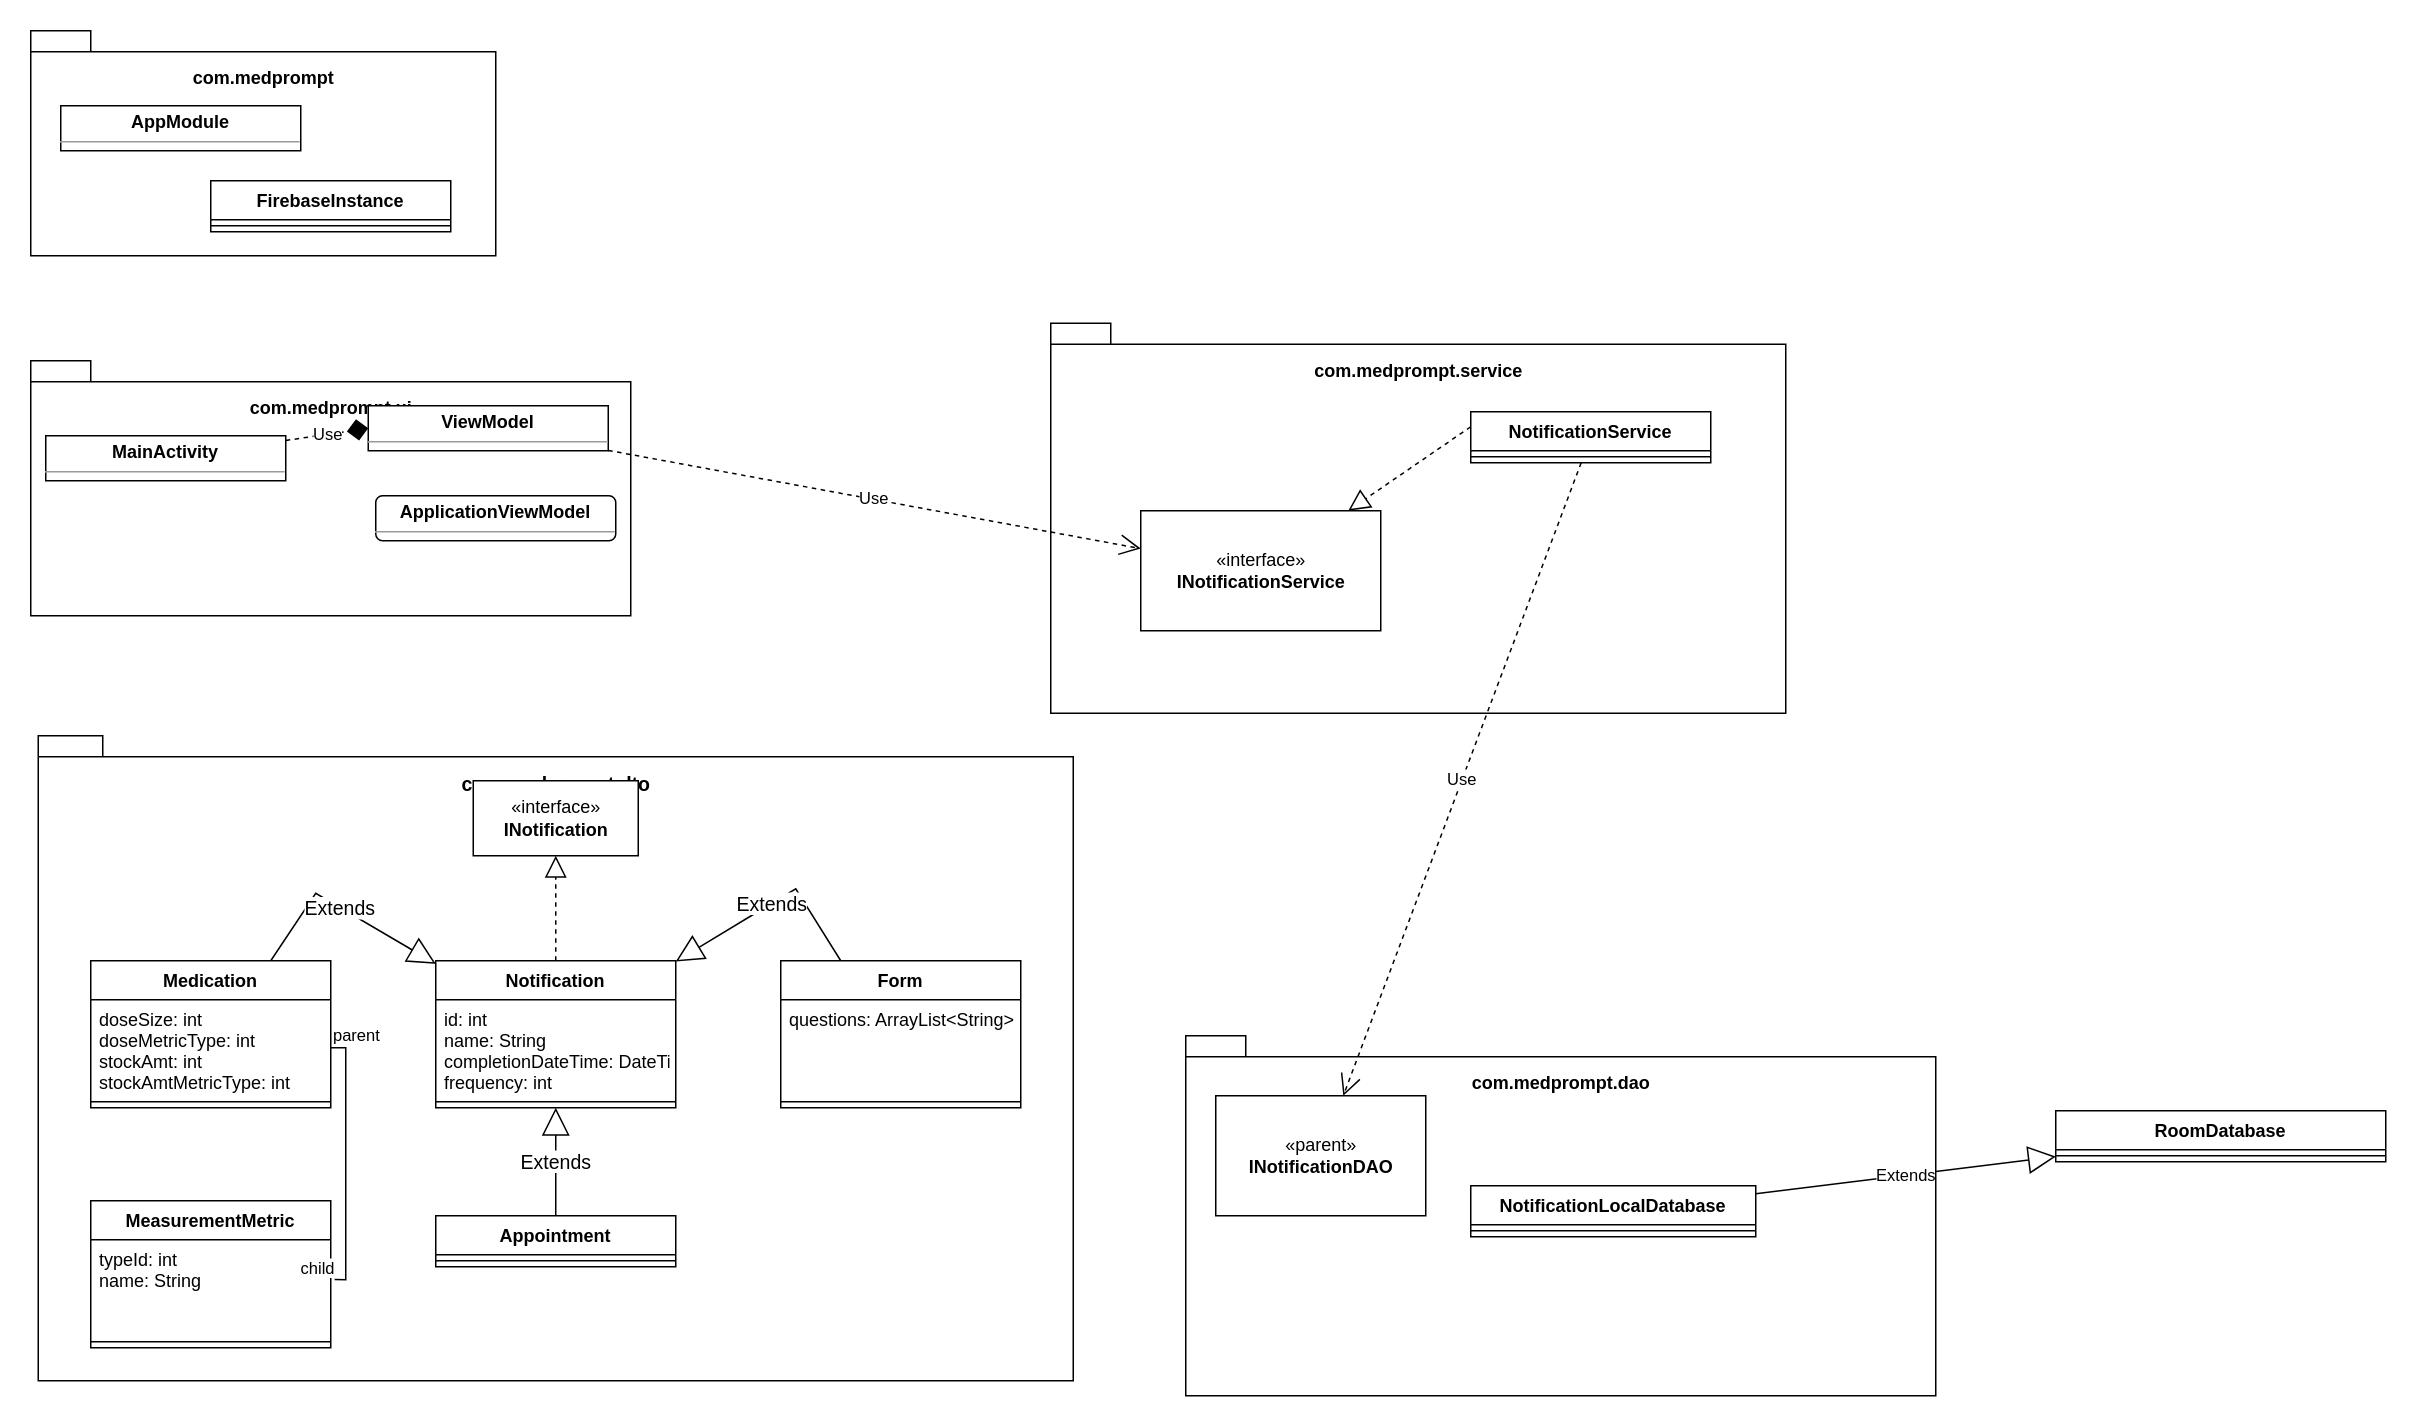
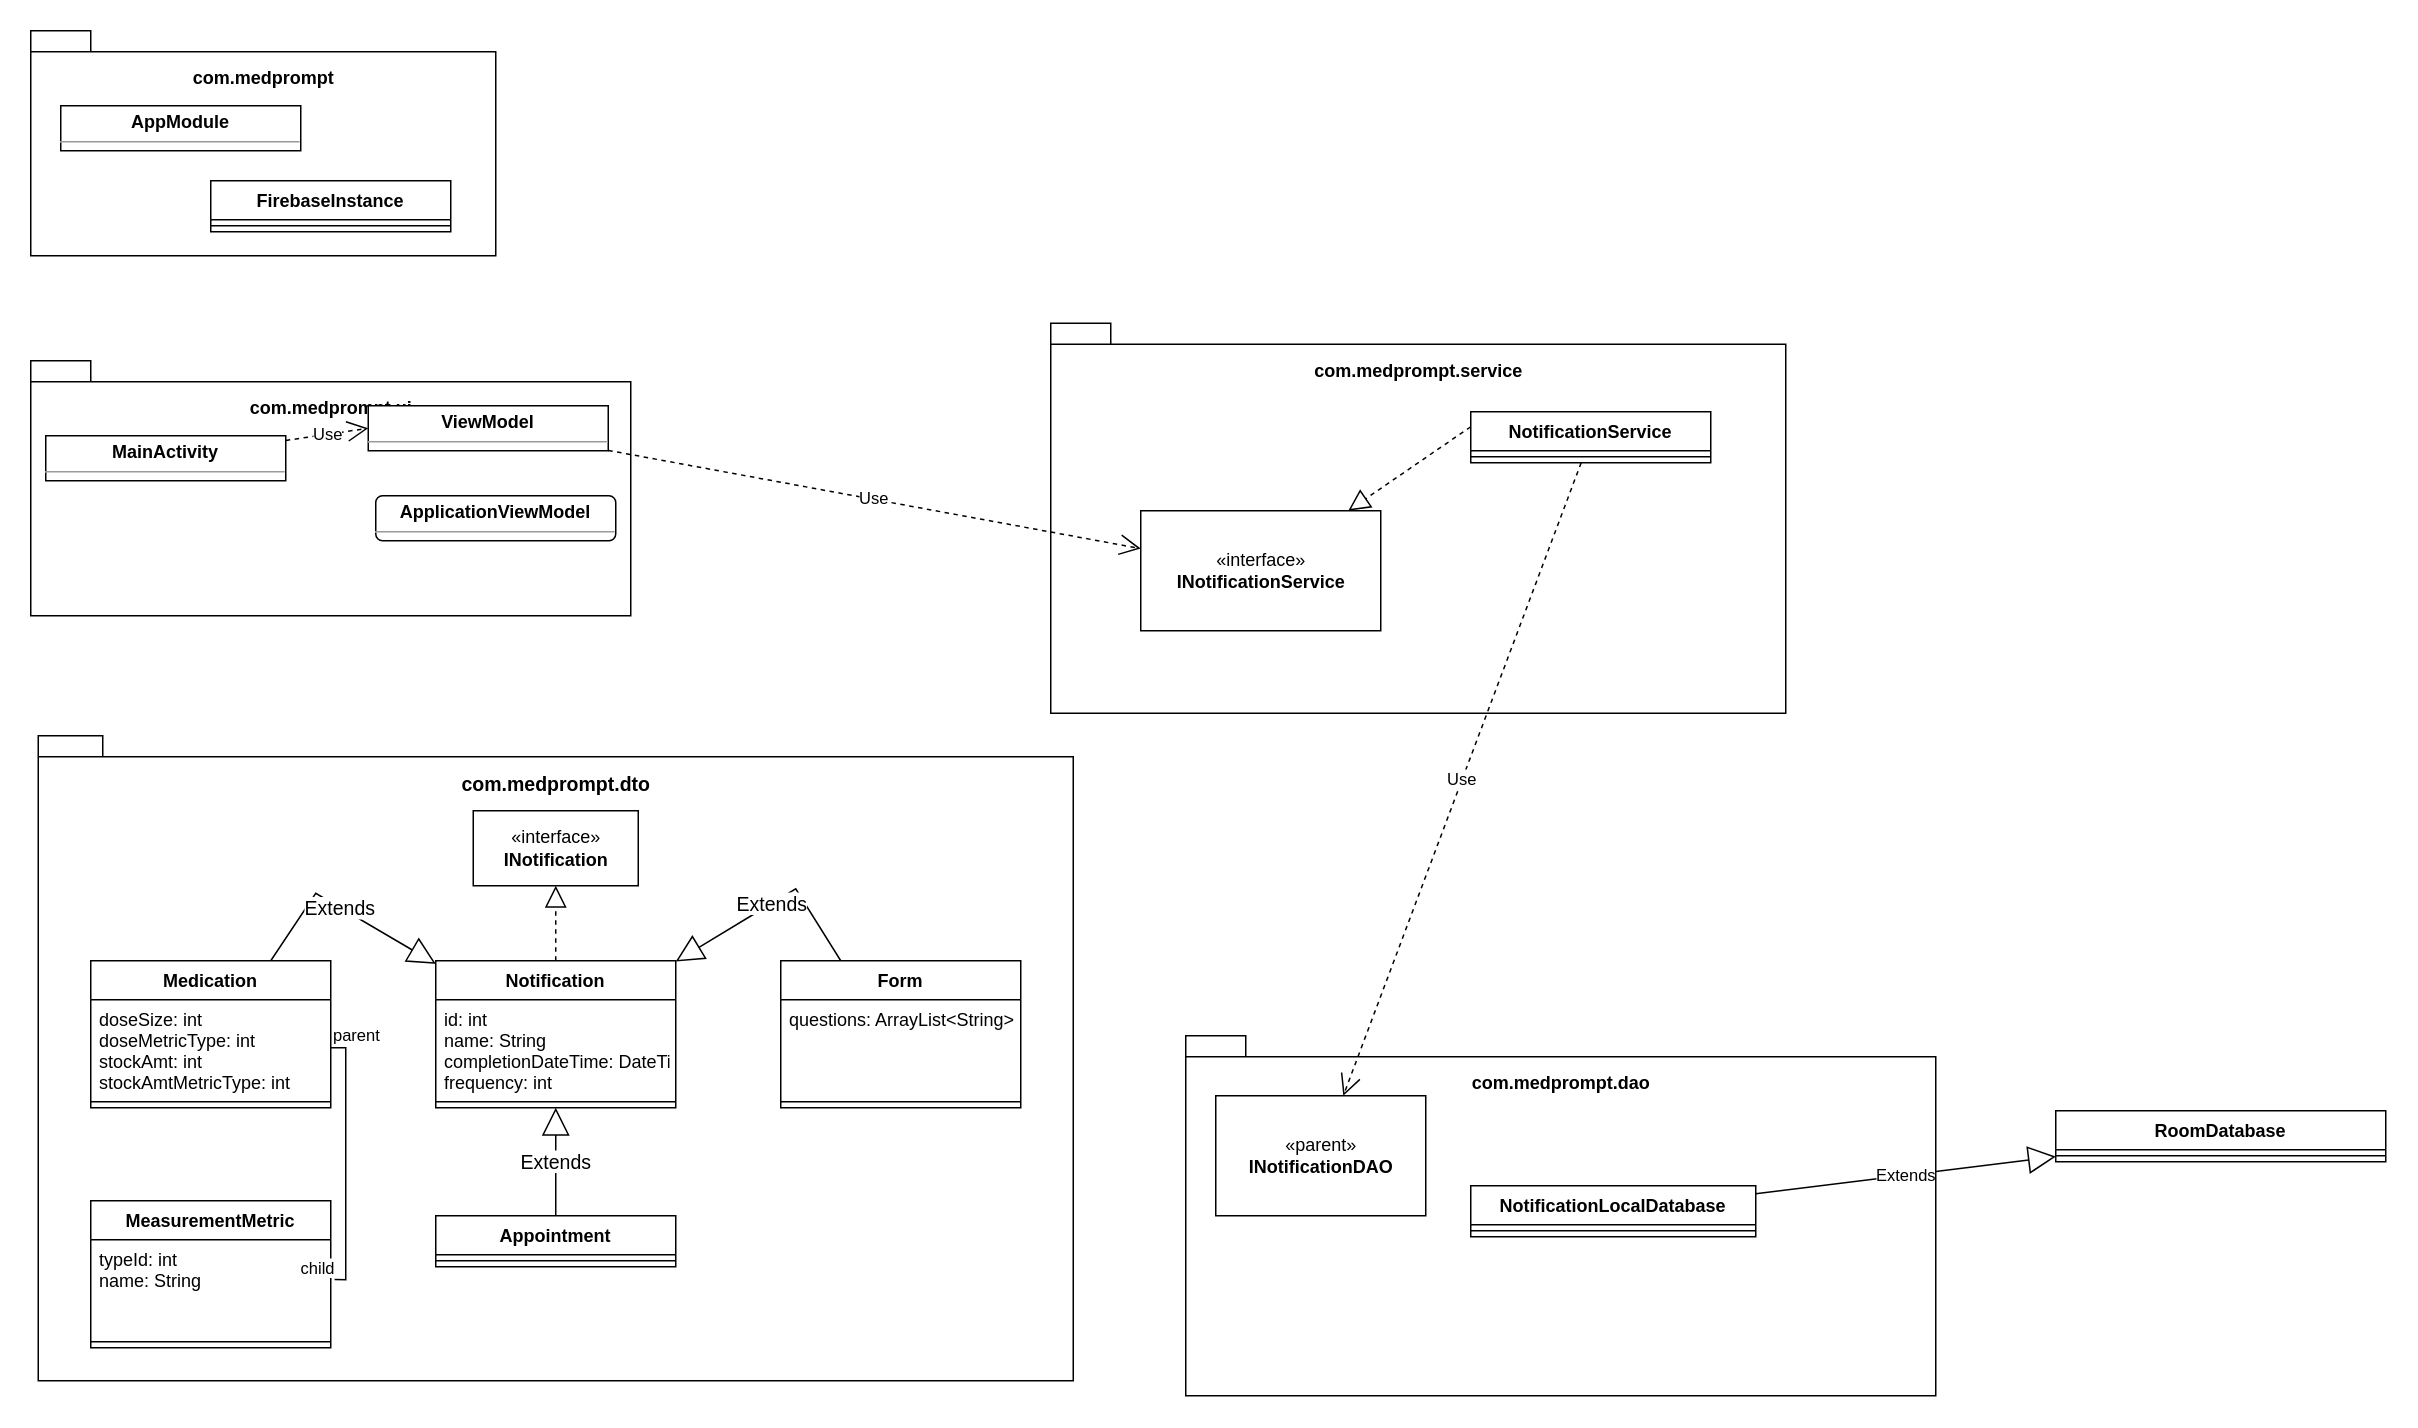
edge "MainActivity" -> "ViewModel": arrowhead diamond -> open
node "«interface» INotification": moved (556, 818) -> (556, 848)
